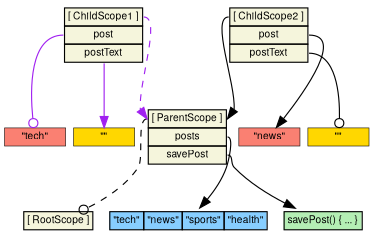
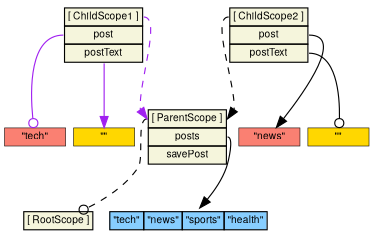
edge "[ ChildScope2 ]" -> "[ ParentScope ]": style solid -> dashed
node "savePost() { ... }": removed
